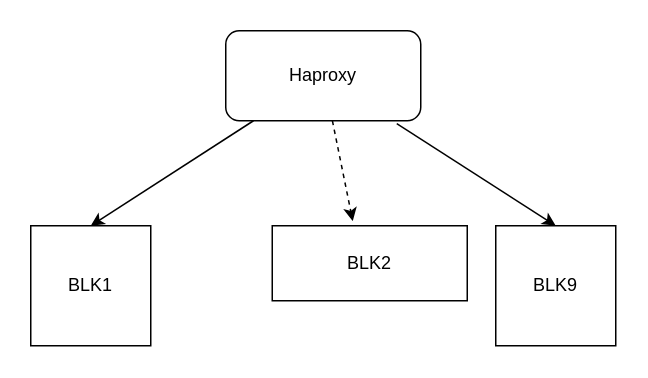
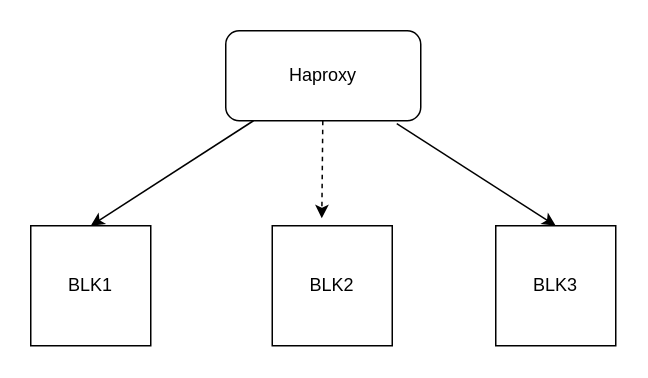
node "BLK2": size 195x75 -> 120x120
node "BLK9": label "BLK9" -> "BLK3"
